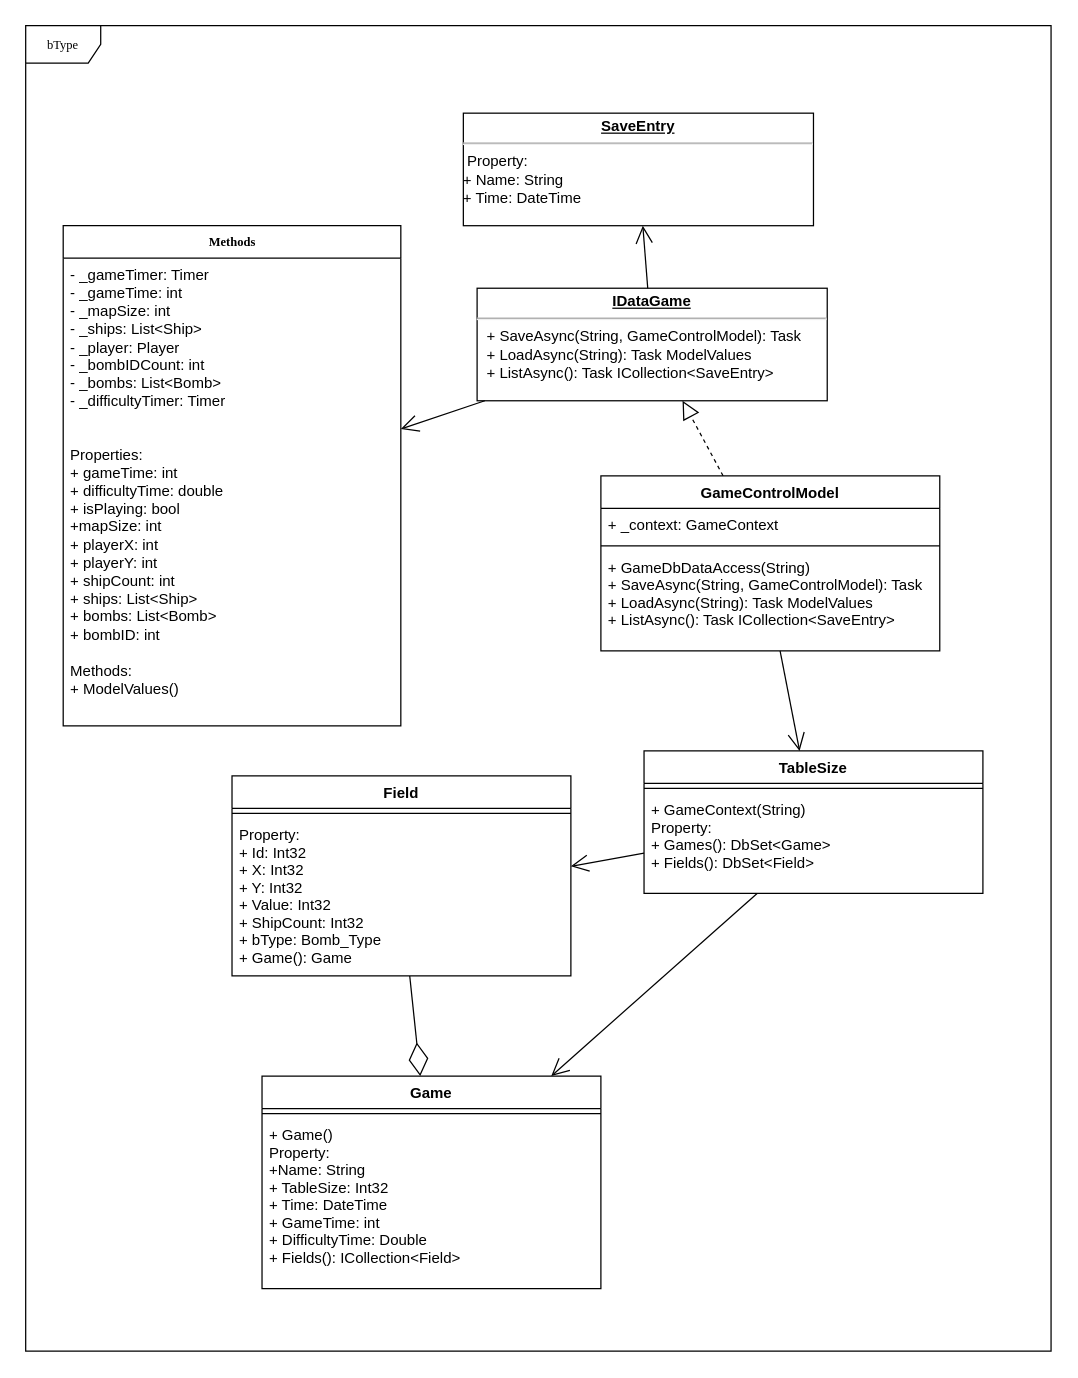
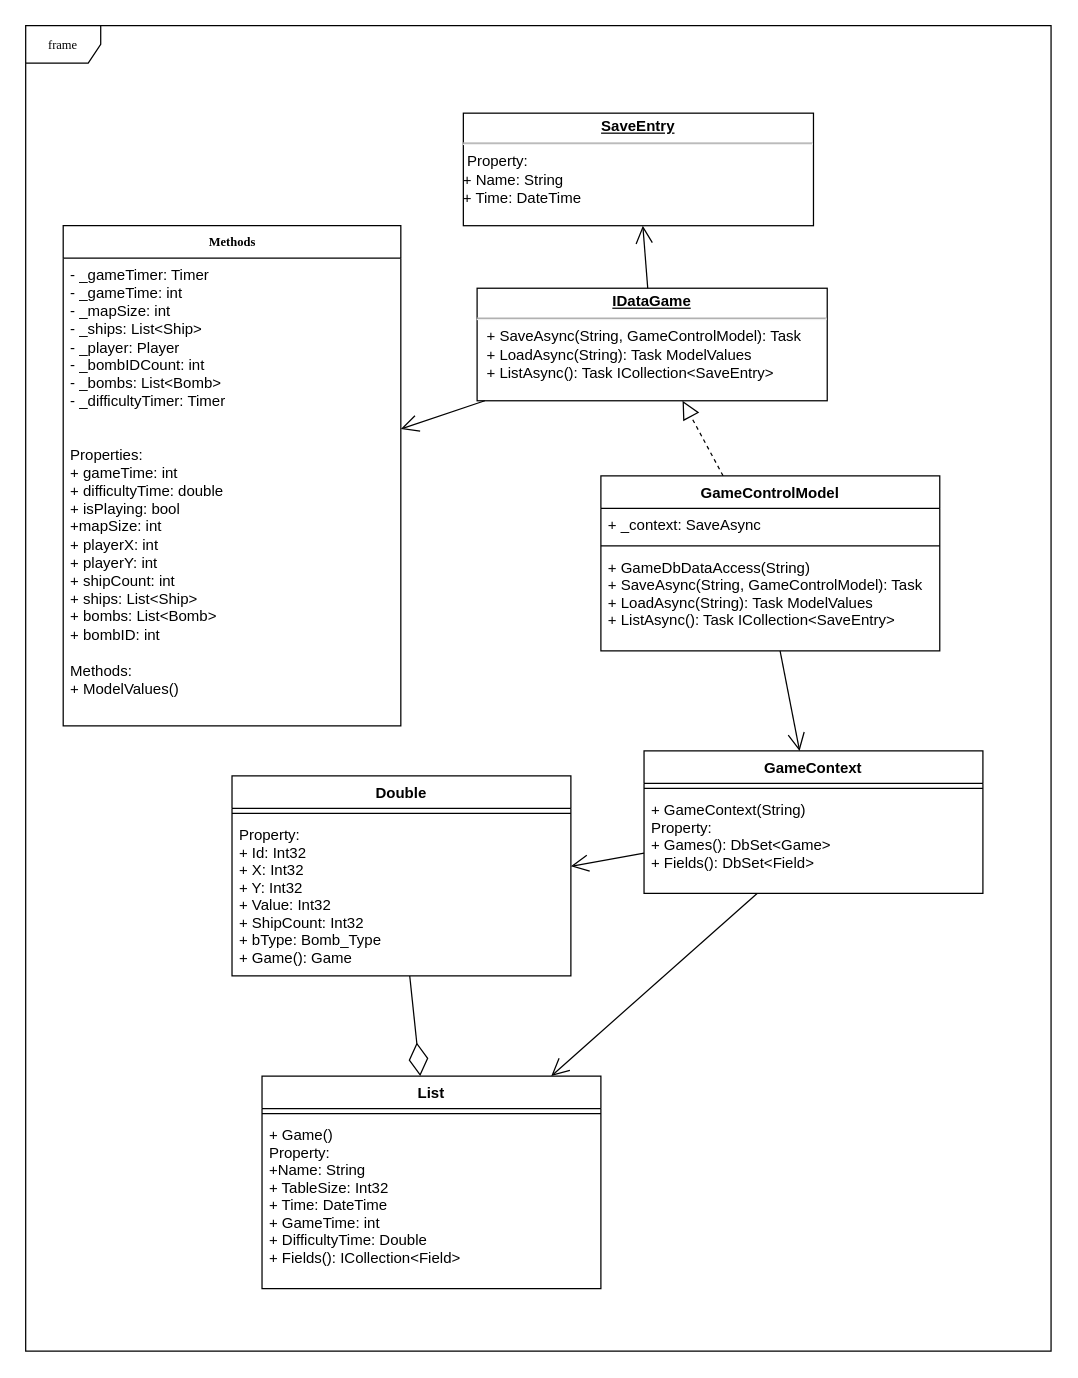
node "bType": label "bType" -> "frame"
node "+ _context: GameContext": label "+ _context: GameContext" -> "+ _context: SaveAsync"
node "TableSize": label "TableSize" -> "GameContext"
node "Field": label "Field" -> "Double"
node "Game": label "Game" -> "List"
